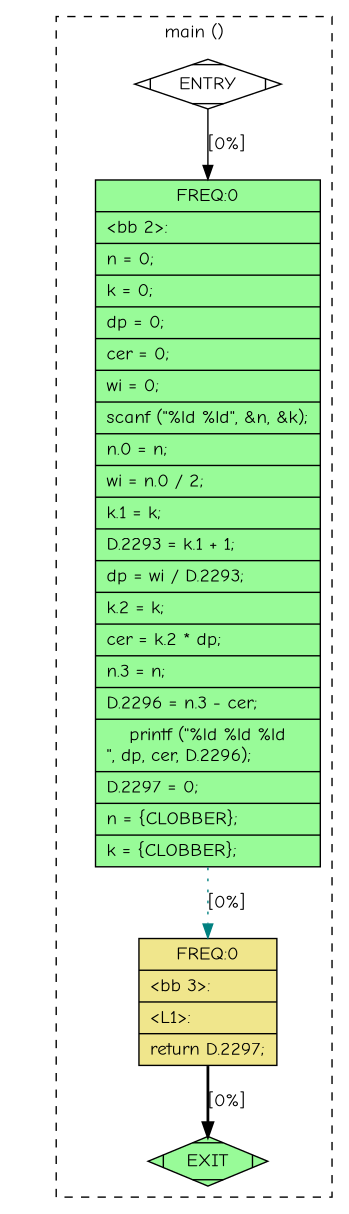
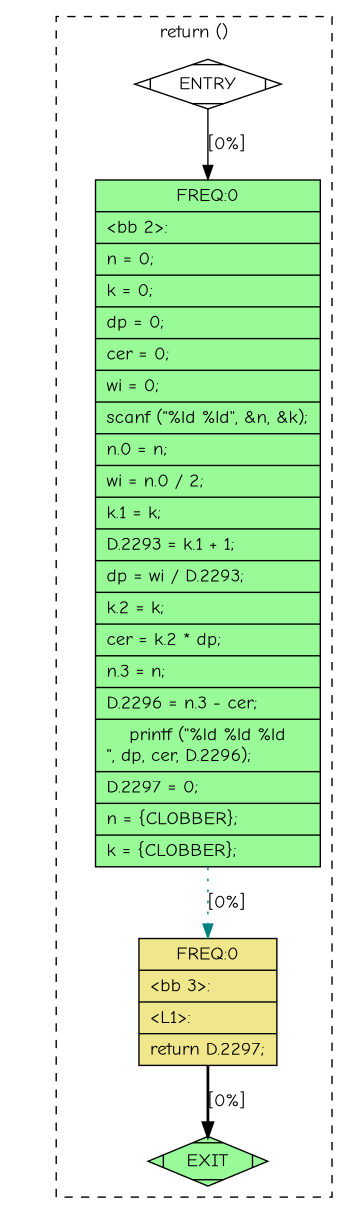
cluster "main ()": label "main ()" -> "return ()"
